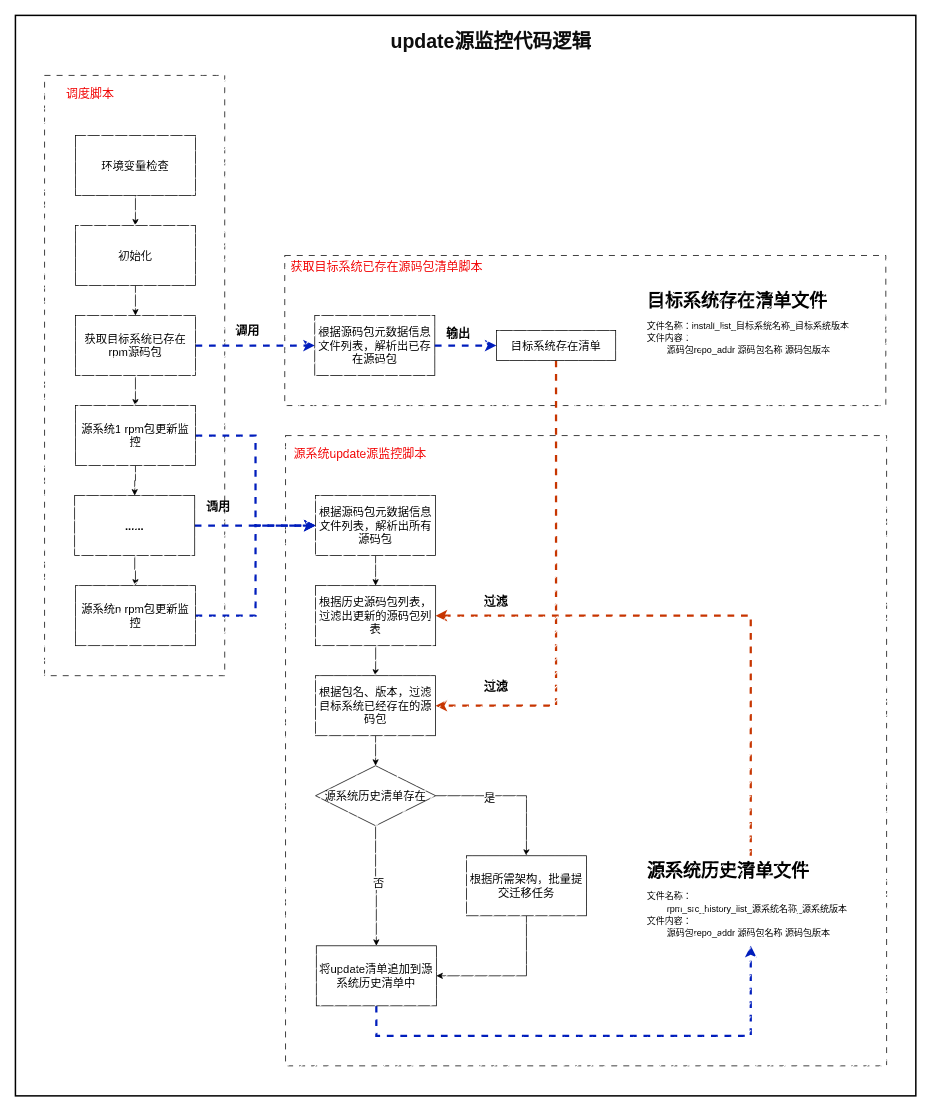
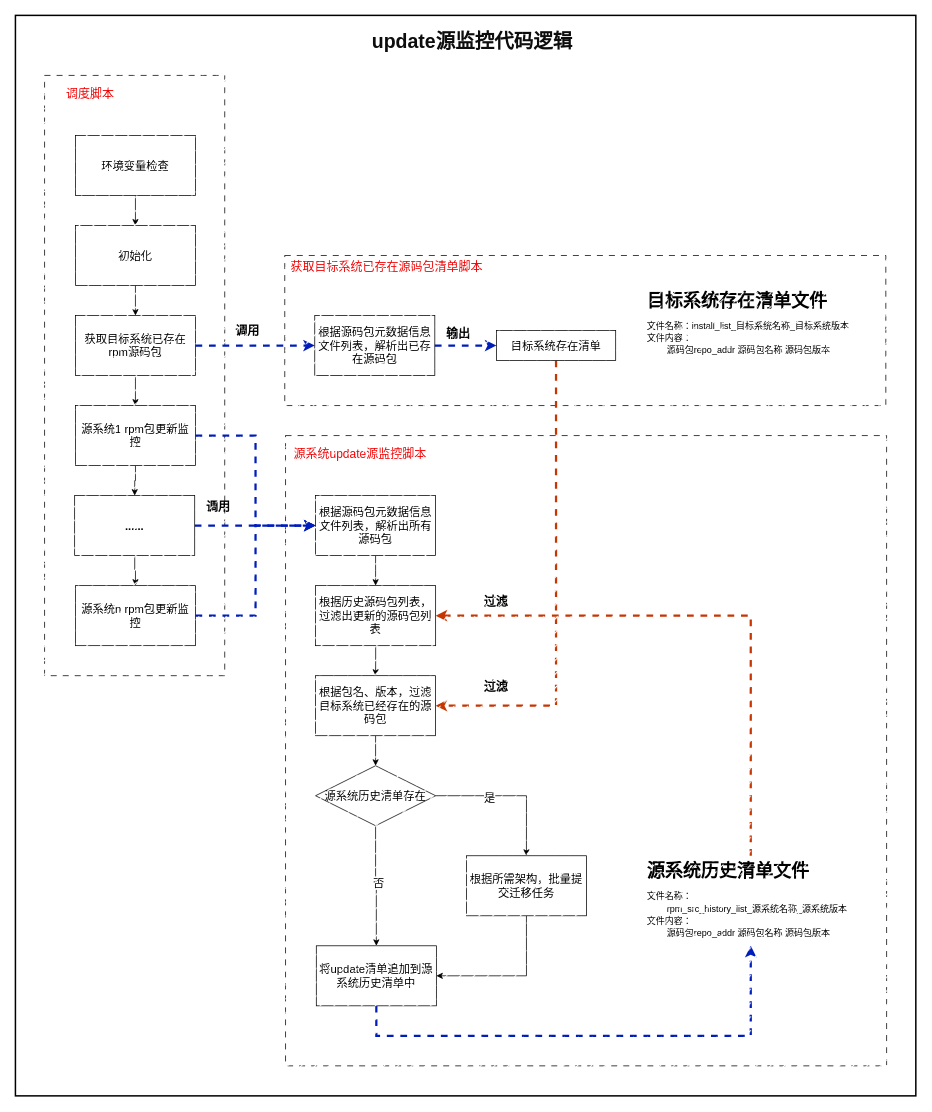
node "update源监控代码逻辑": moved (491, 42) -> (472, 42)
